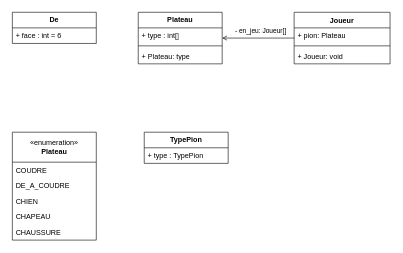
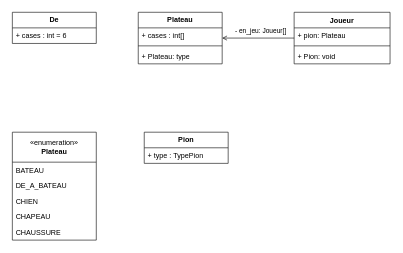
node "+ face : int = 6": label "+ face : int = 6" -> "+ cases : int = 6"
node "+ type : int[]": label "+ type : int[]" -> "+ cases : int[]"
node "+ Joueur: void": label "+ Joueur: void" -> "+ Pion: void"
node "TypePion": label "TypePion" -> "Pion"
node "COUDRE": label "COUDRE" -> "BATEAU"
node "DE_A_COUDRE": label "DE_A_COUDRE" -> "DE_A_BATEAU"
